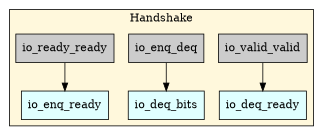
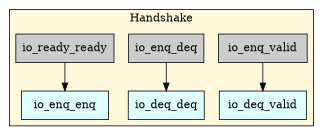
node "io_valid_valid": label "io_valid_valid" -> "io_enq_valid"
node "io_enq_ready": label "io_enq_ready" -> "io_enq_enq"
node "io_deq_bits": label "io_deq_bits" -> "io_deq_deq"
node "io_deq_ready": label "io_deq_ready" -> "io_deq_valid"
